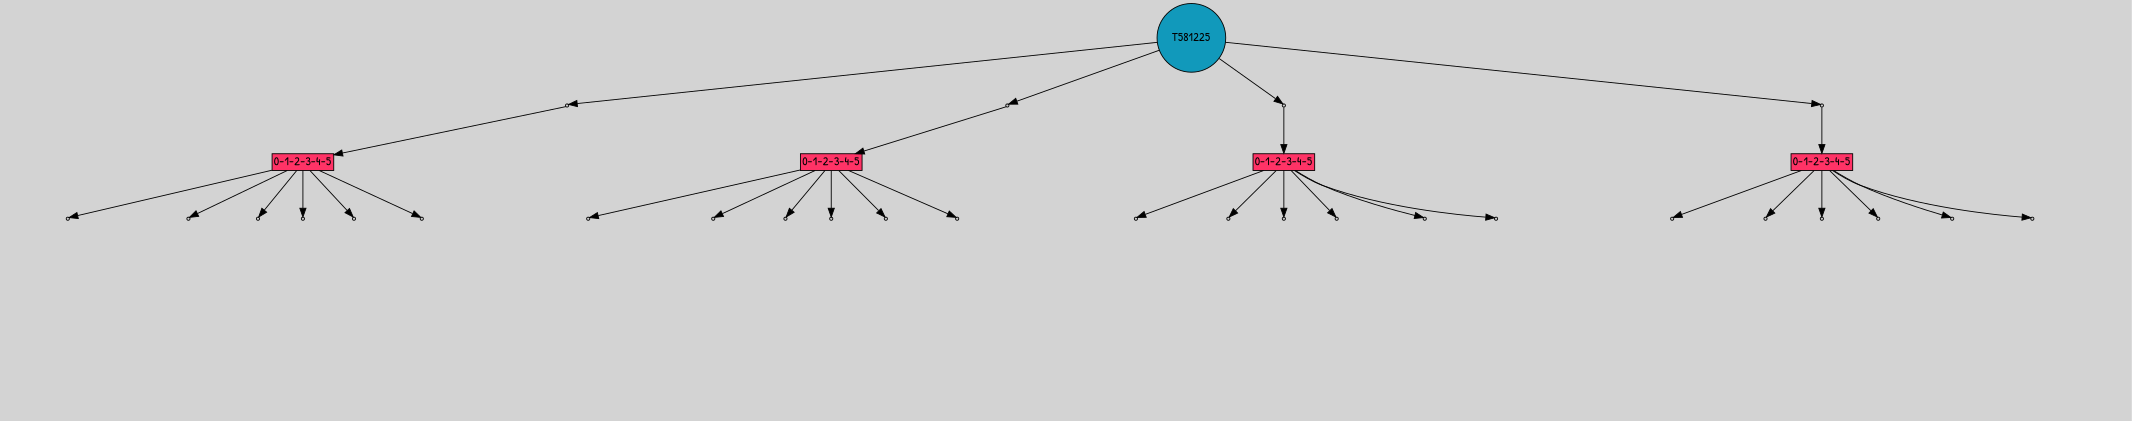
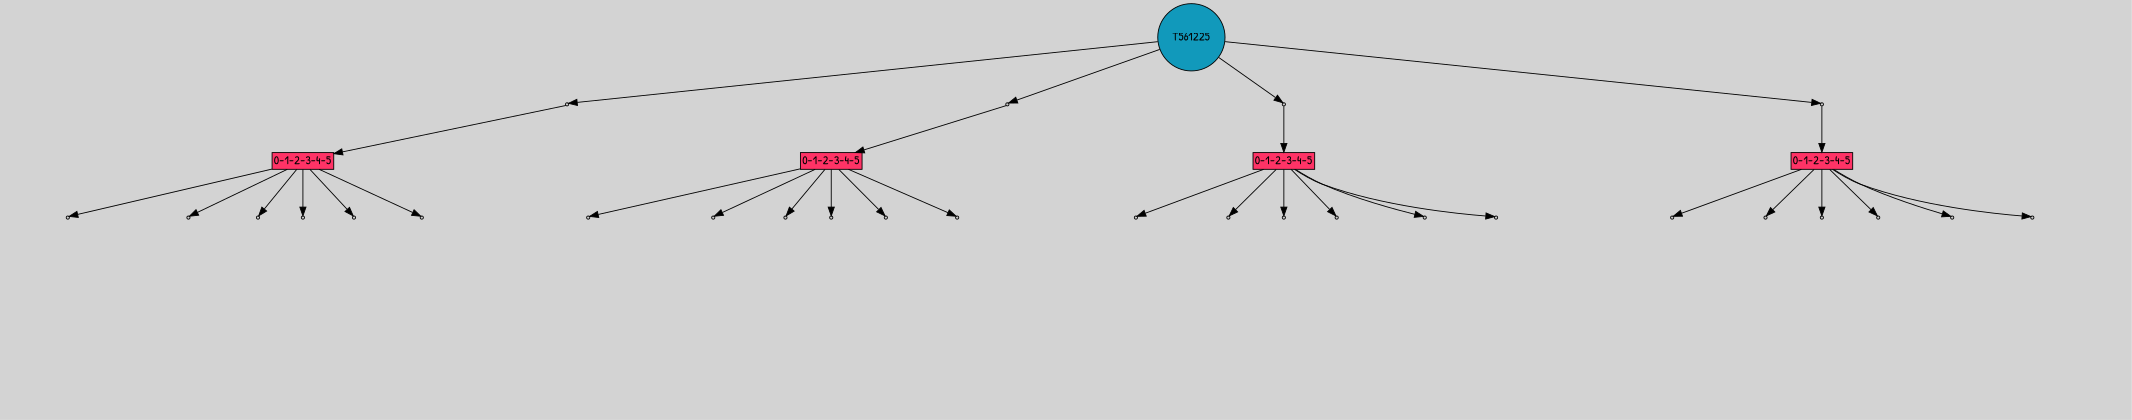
node "T581225": label "T581225" -> "T561225"
